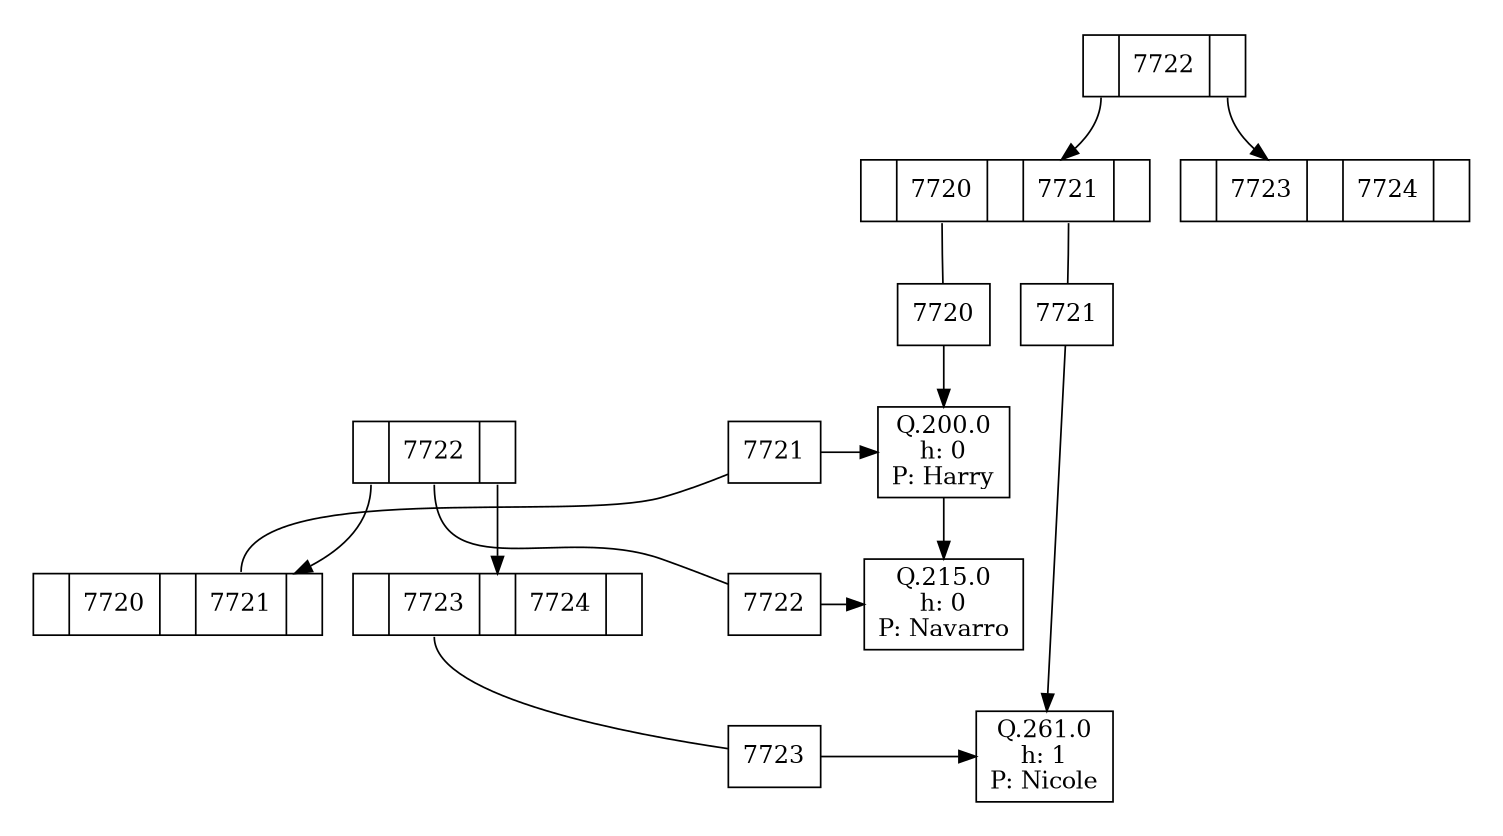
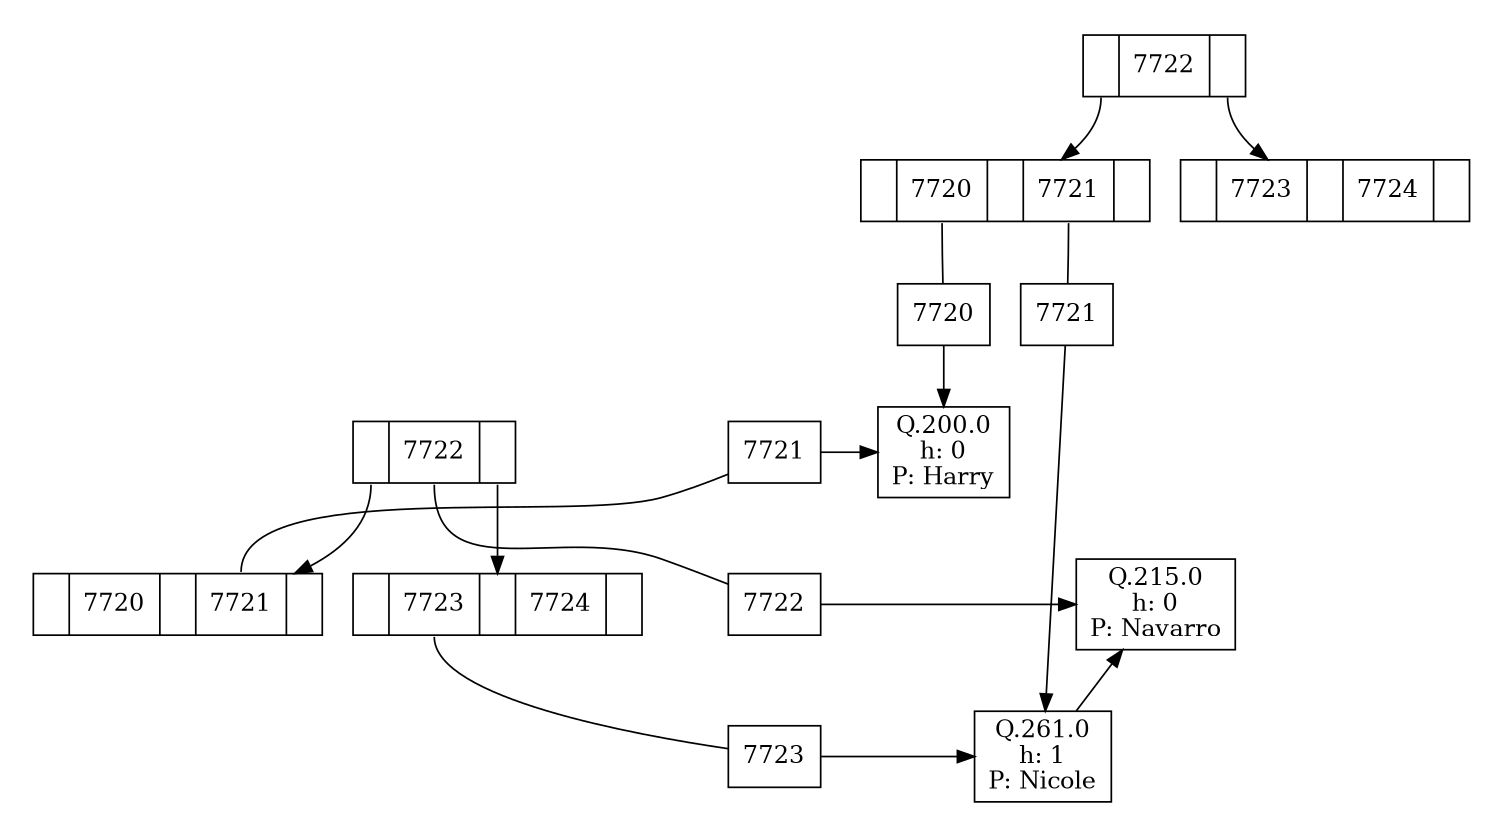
edge "Q.200.0 h: 0 P: Harry" -> "Q.215.0 h: 0 P: Navarro": now "Q.261.0 h: 1 P: Nicole" -> "Q.215.0 h: 0 P: Navarro"
